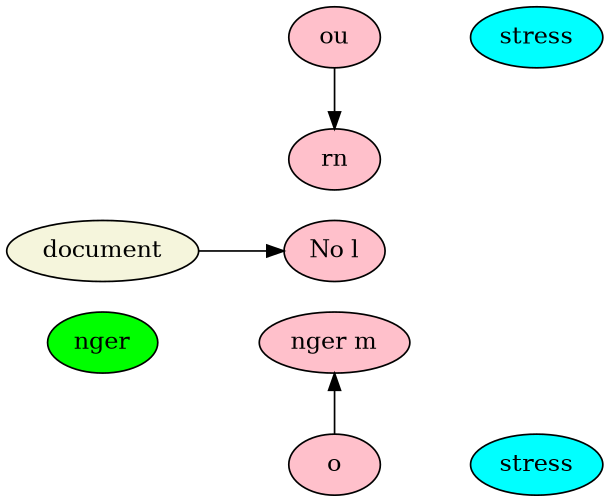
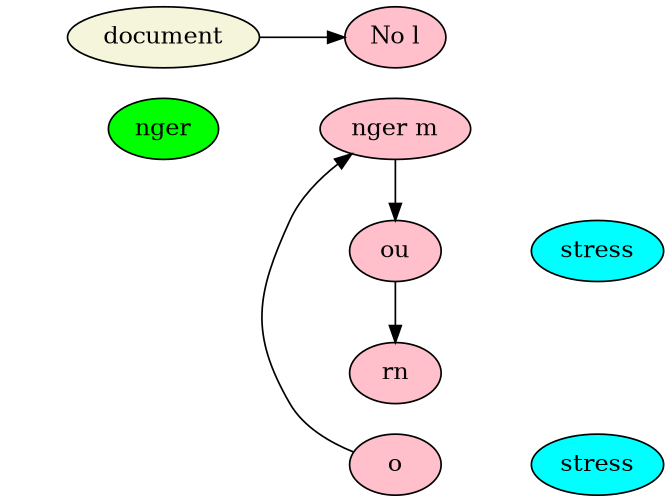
edge "nger m" -> "ou": added
